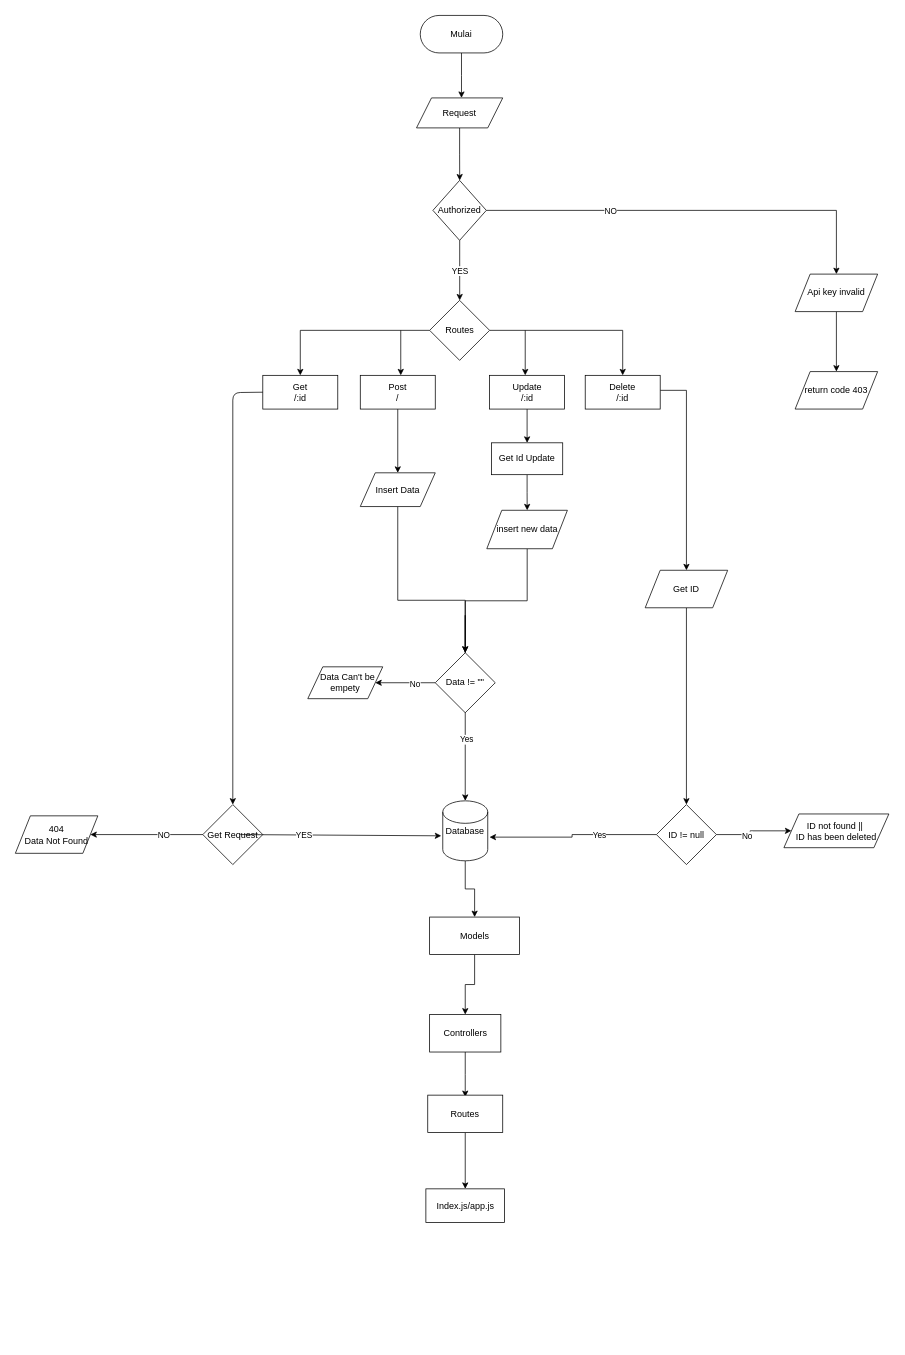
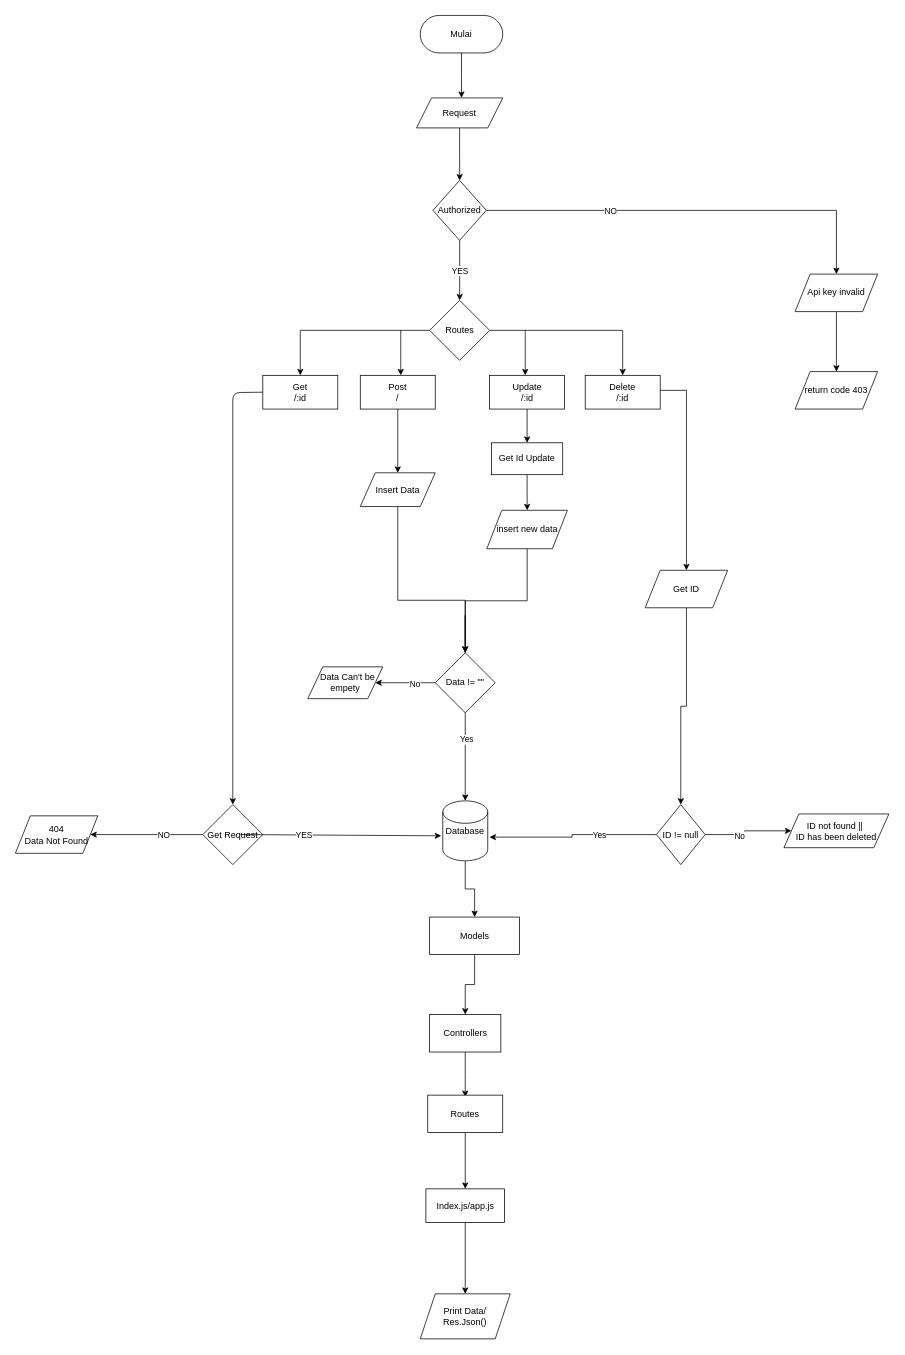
node "ID != null": size 60x60 -> 49x60
edge "Index.js/app.js" -> "Print Data/ Res.Json()": added
node "Print Data/ Res.Json()": added
